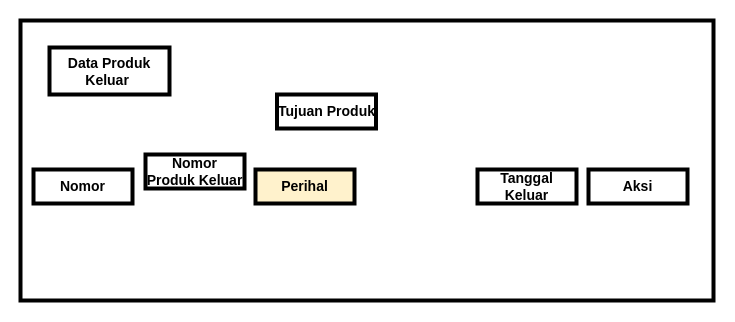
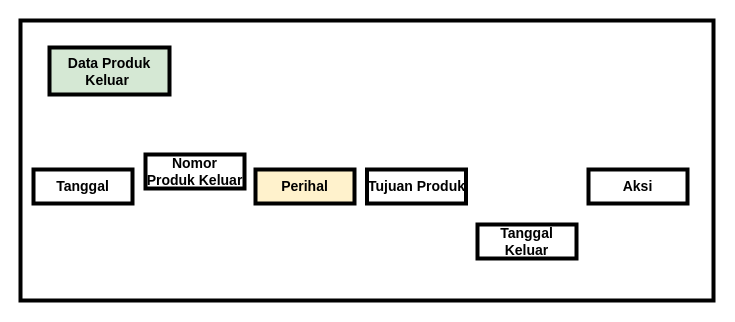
node "Data Produk Keluar": fillcolor #ffffff -> #d5e8d4
node "Tujuan Produk": moved (327, 112) -> (417, 187)
node "Nomor": label "Nomor" -> "Tanggal"
node "Tanggal Keluar": moved (527, 187) -> (527, 242)
